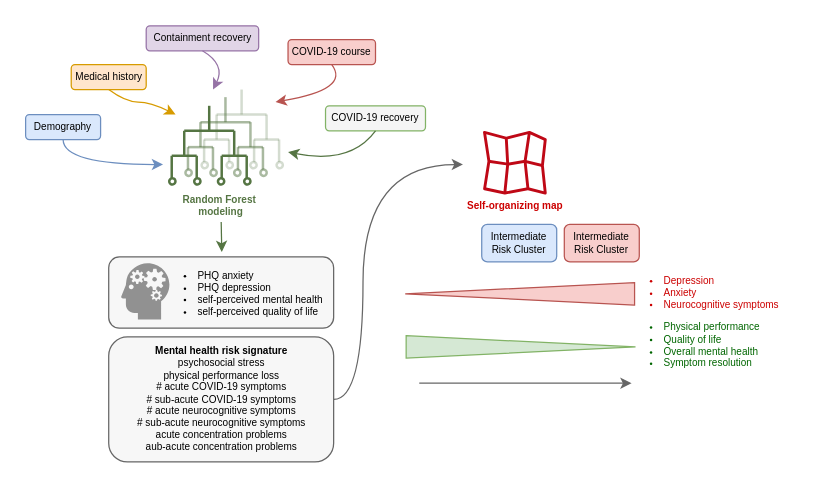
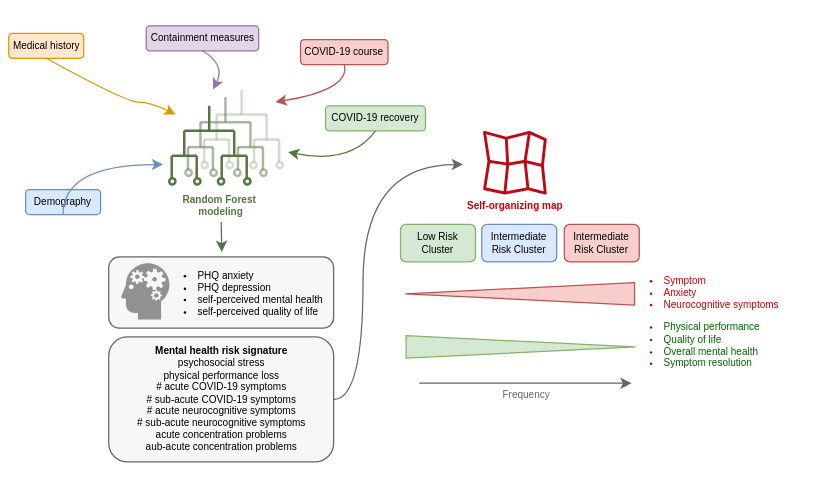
node "Containment recovery": label "Containment recovery" -> "Containment measures"
node "COVID-19 course": moved (332, 52) -> (344, 52)
node "Medical history": moved (109, 77) -> (46, 46)
node "COVID-19 recovery": fillcolor #f5f5f5 -> #d5e8d4
node "Demography": moved (63, 127) -> (63, 202)
node "Low Risk Cluster": added
node "Depression Anxiety Neurocognitive symptoms": label "Depression Anxiety Neurocognitive symptoms" -> "Symptom Anxiety Neurocognitive symptoms"
node "Frequency": added
